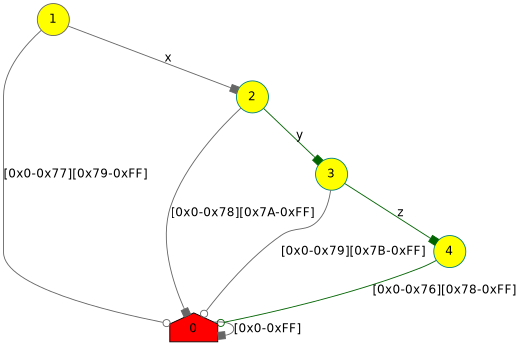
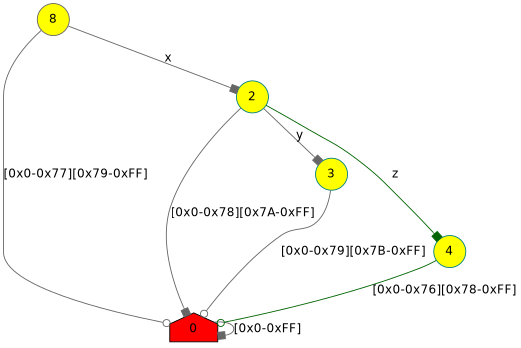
node "1": label "1" -> "8"
edge "2" -> "3": color darkgreen -> gray40
edge "3" -> "4": now "2" -> "4"
